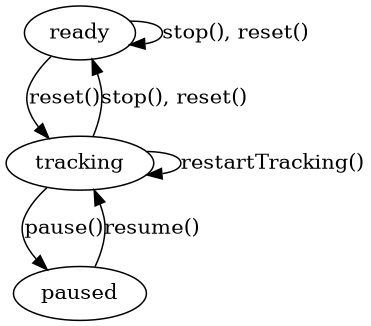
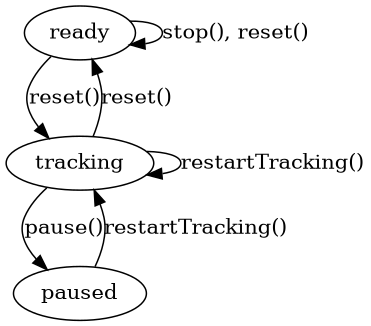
edge "tracking" -> "ready": label "stop(), reset()" -> "reset()"
edge "paused" -> "tracking": label "resume()" -> "restartTracking()"
